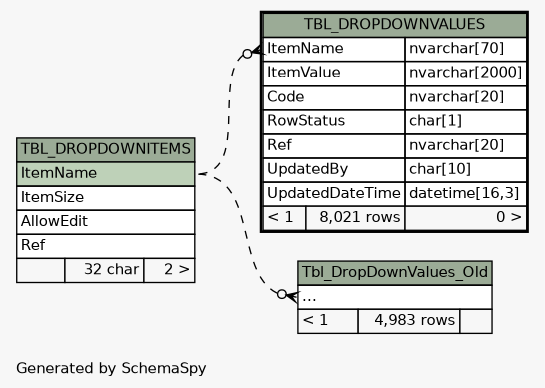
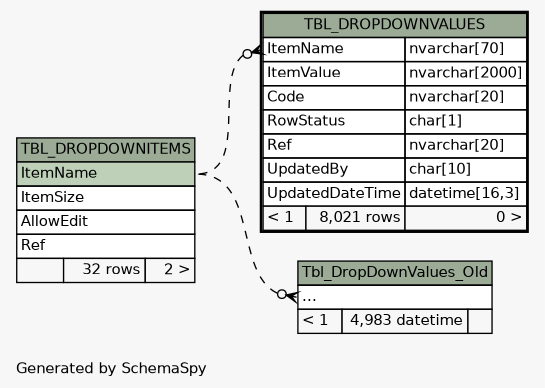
node "TBL_DROPDOWNITEMS": text "32 char" -> "32 rows"
node "Tbl_DropDownValues_Old": text "4,983 rows" -> "4,983 datetime"
